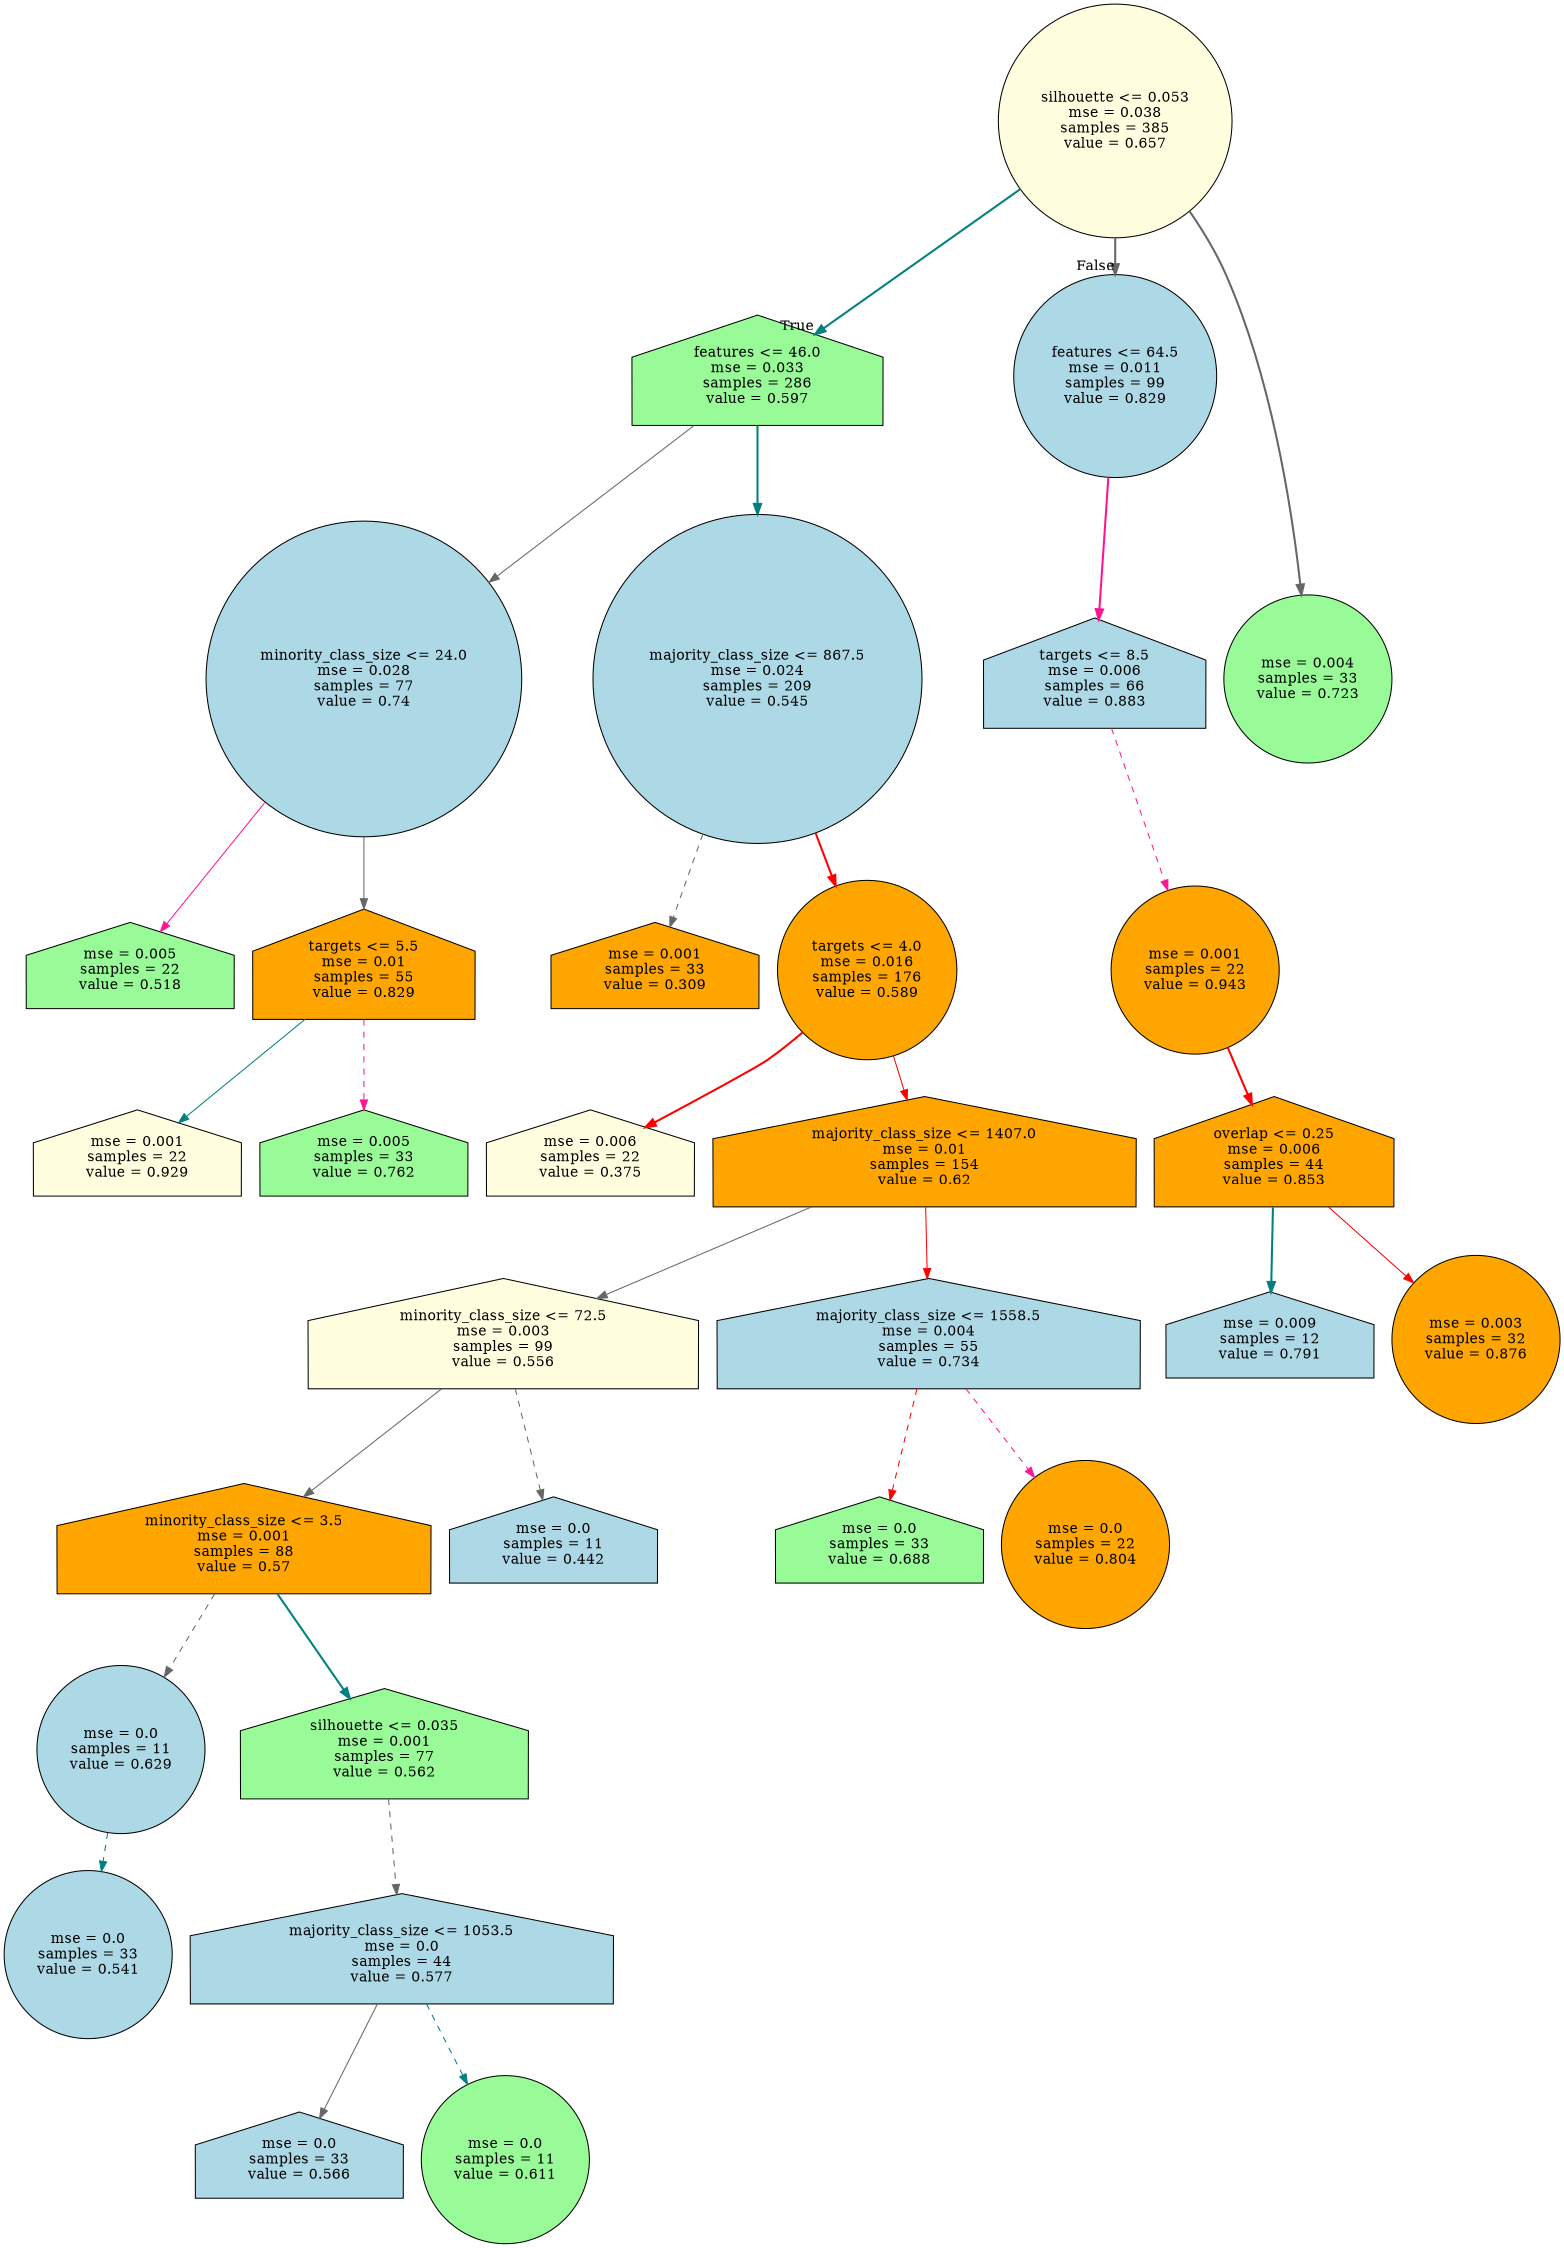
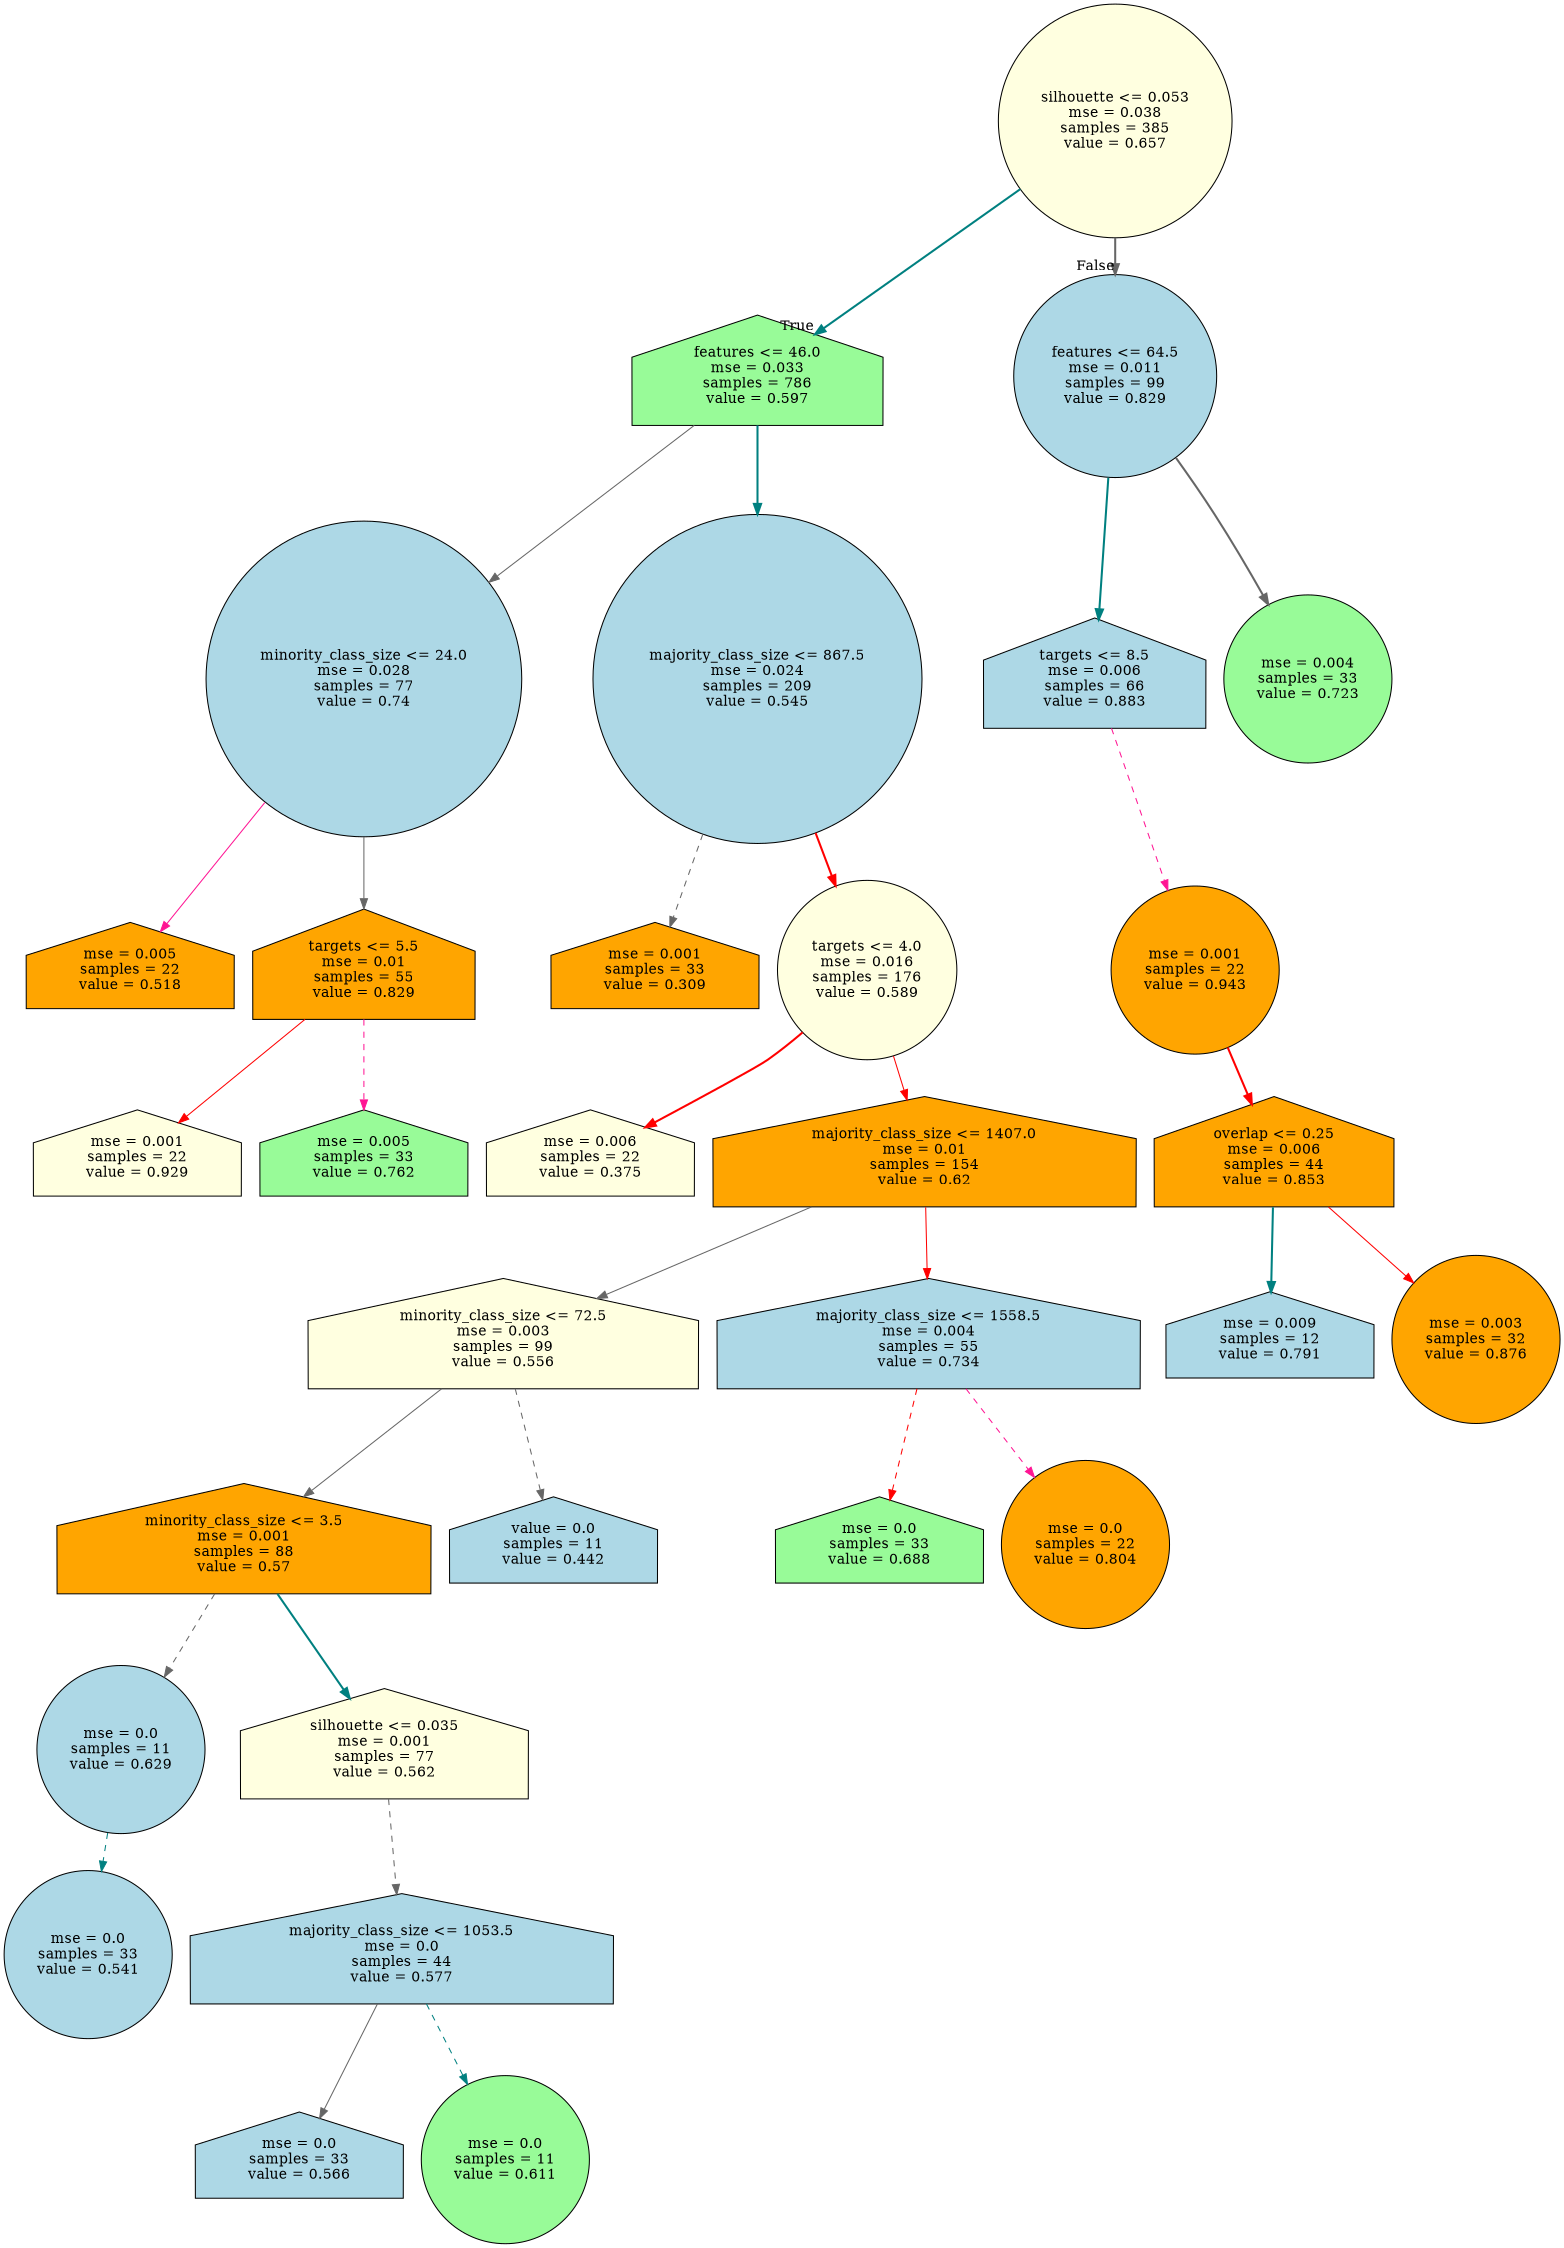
node "features <= 46.0 mse = 0.033 samples = 286 value = 0.597": label "features <= 46.0 mse = 0.033 samples = 286 value = 0.597" -> "features <= 46.0 mse = 0.033 samples = 786 value = 0.597"
edge "silhouette <= 0.053 mse = 0.038 samples = 385 value = 0.657" -> "mse = 0.004 samples = 33 value = 0.723": now "features <= 64.5 mse = 0.011 samples = 99 value = 0.829" -> "mse = 0.004 samples = 33 value = 0.723"
edge "features <= 64.5 mse = 0.011 samples = 99 value = 0.829" -> "targets <= 8.5 mse = 0.006 samples = 66 value = 0.883": color deeppink -> teal
node "mse = 0.005 samples = 22 value = 0.518": fillcolor palegreen -> orange
node "targets <= 4.0 mse = 0.016 samples = 176 value = 0.589": fillcolor orange -> lightyellow
edge "targets <= 5.5 mse = 0.01 samples = 55 value = 0.829" -> "mse = 0.001 samples = 22 value = 0.929": color teal -> red
node "mse = 0.0 samples = 11 value = 0.442": label "mse = 0.0 samples = 11 value = 0.442" -> "value = 0.0 samples = 11 value = 0.442"
node "silhouette <= 0.035 mse = 0.001 samples = 77 value = 0.562": fillcolor palegreen -> lightyellow
